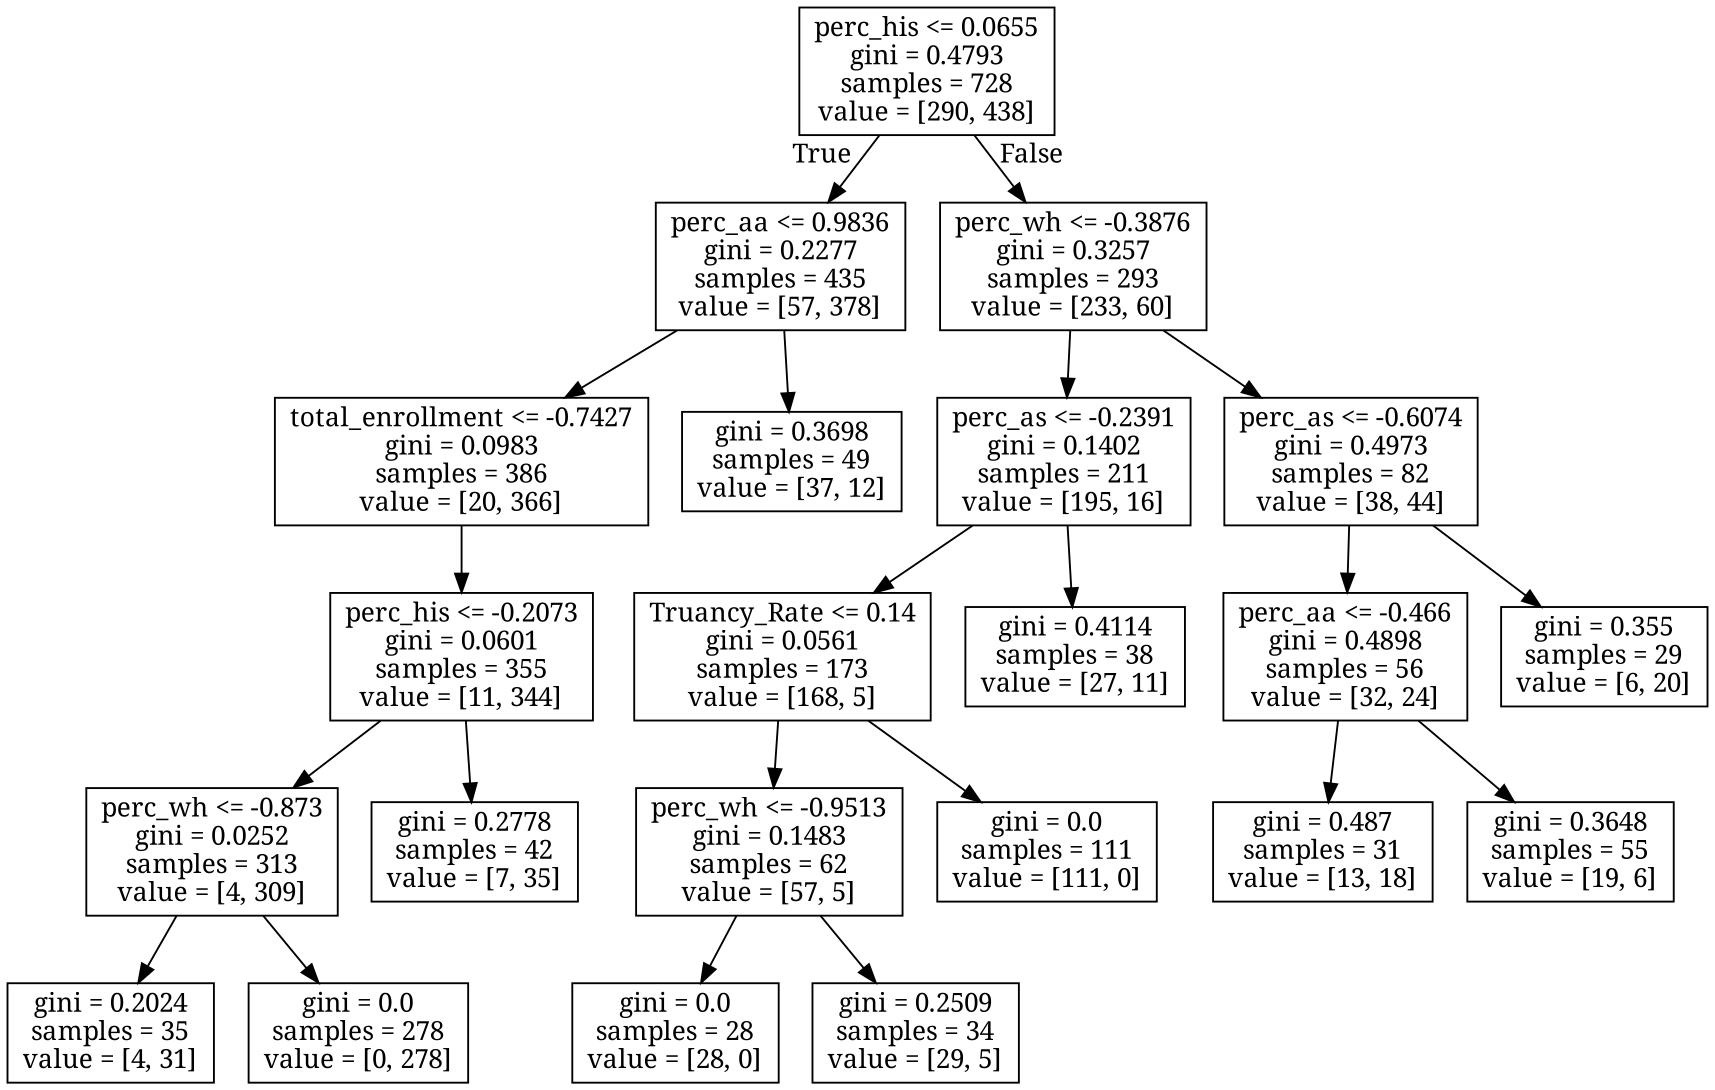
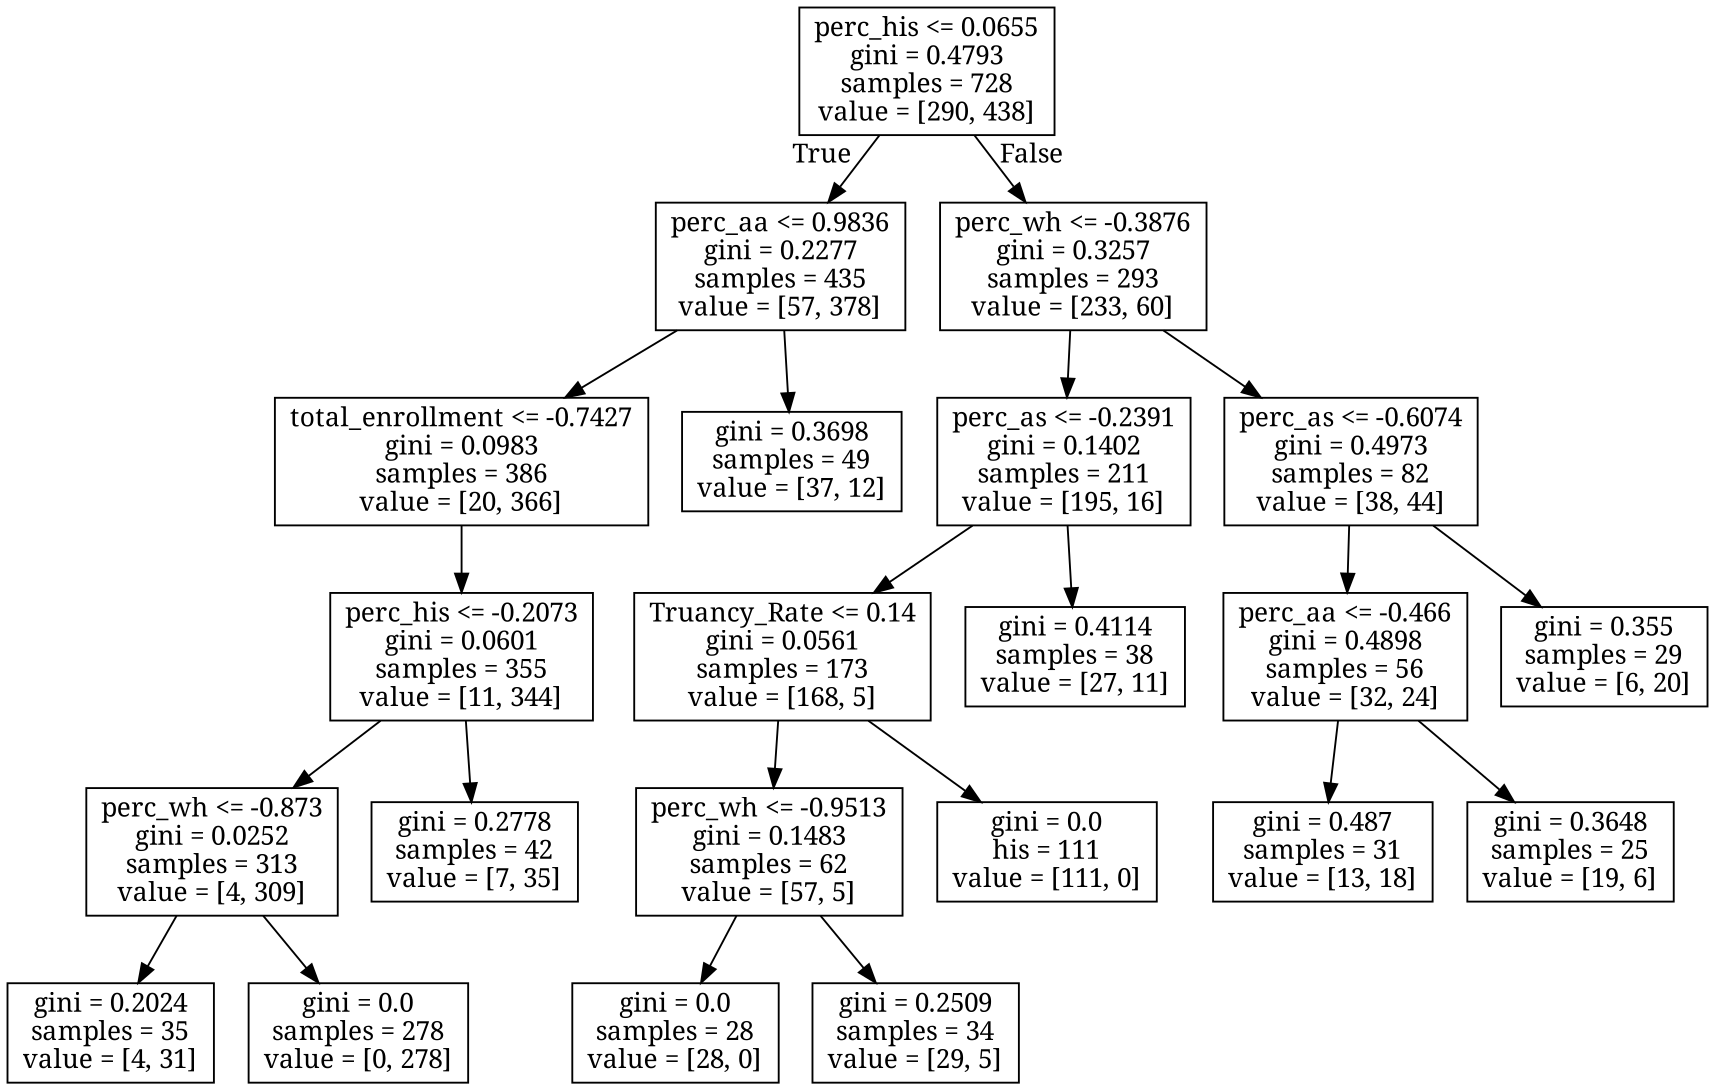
node "gini = 0.0 samples = 111 value = [111, 0]": label "gini = 0.0 samples = 111 value = [111, 0]" -> "gini = 0.0 his = 111 value = [111, 0]"
node "gini = 0.3648 samples = 55 value = [19, 6]": label "gini = 0.3648 samples = 55 value = [19, 6]" -> "gini = 0.3648 samples = 25 value = [19, 6]"
